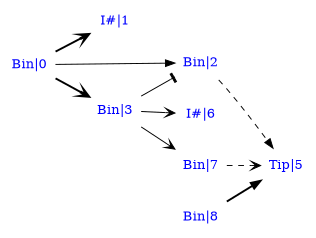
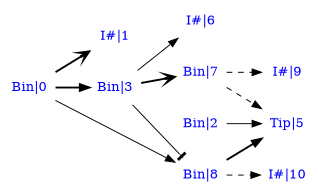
edge "Bin|0" -> "Bin|2": now "Bin|0" -> "Bin|8"
node "I#|9": added
edge "Bin|0" -> "Bin|3": arrowhead vee -> normal
edge "Bin|3" -> "Bin|2": now "Bin|3" -> "Bin|8"
edge "Bin|2" -> "Tip|5": style dashed -> solid
edge "Bin|3" -> "I#|6": arrowhead vee -> normal
edge "Bin|3" -> "Bin|7": style solid -> bold
edge "Bin|7" -> "Tip|5": arrowhead vee -> normal
node "I#|10": added
